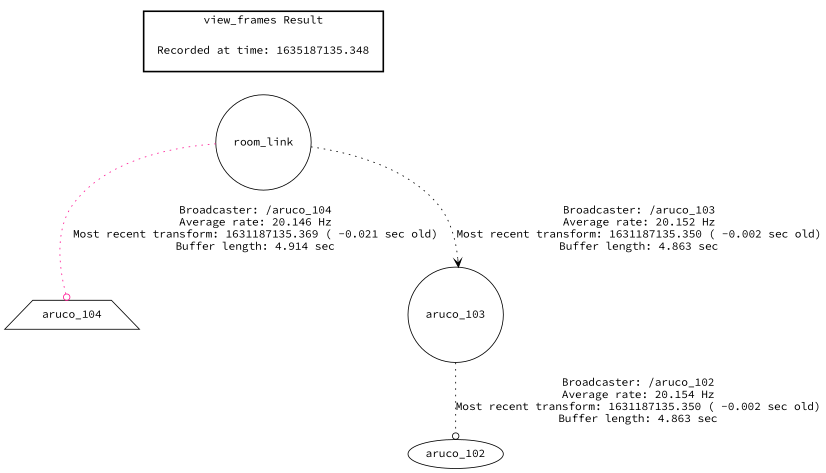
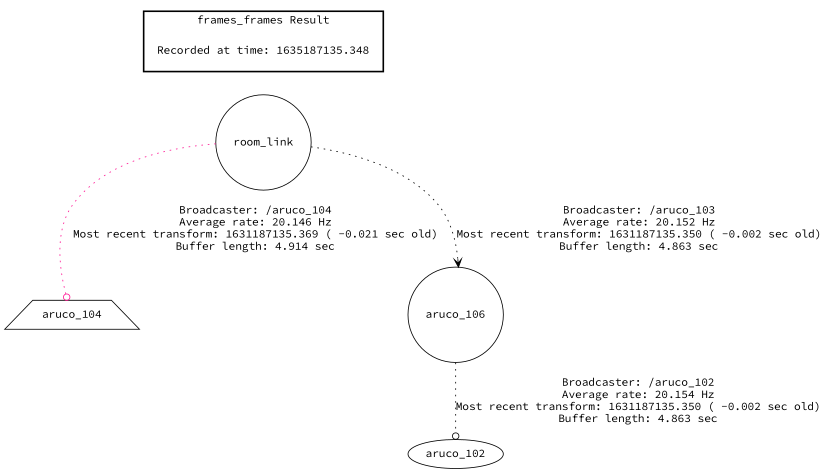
cluster "view_frames Result": label "view_frames Result" -> "frames_frames Result"
node "aruco_103": label "aruco_103" -> "aruco_106"
